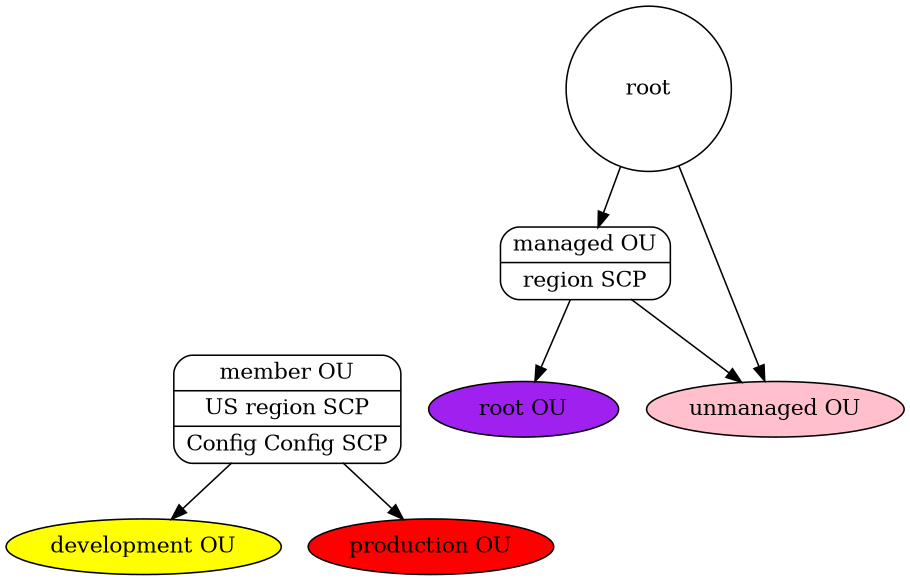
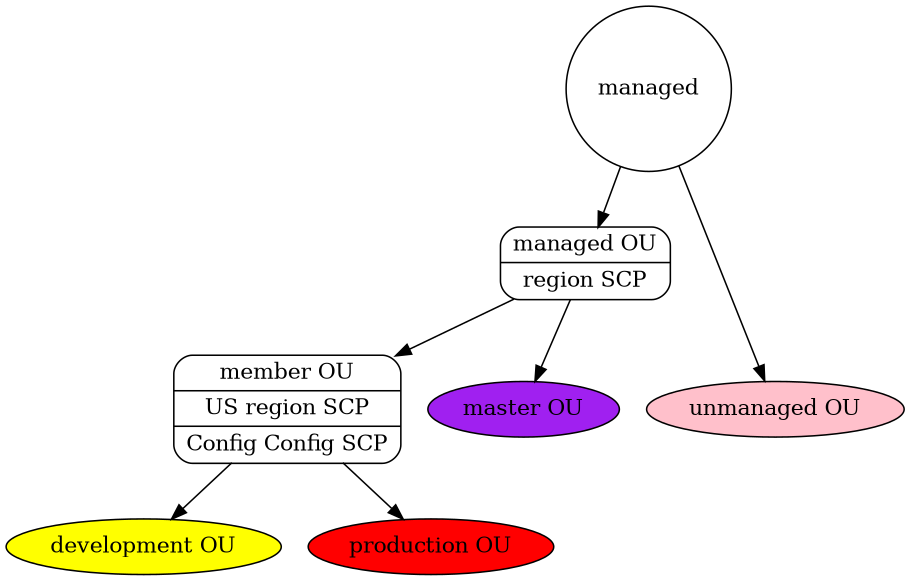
node "root": label "root" -> "managed"
edge "managed OU" -> "unmanaged OU": now "managed OU" -> "member OU"
node "root OU": label "root OU" -> "master OU"
